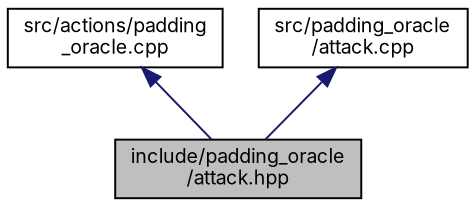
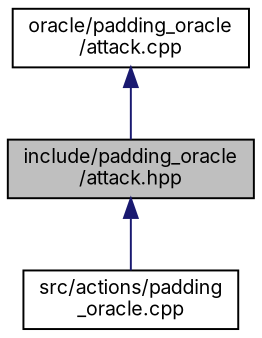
node "src/padding_oracle /attack.cpp": label "src/padding_oracle /attack.cpp" -> "oracle/padding_oracle /attack.cpp"
edge "include/padding_oracle /attack.hpp" -> "src/actions/padding _oracle.cpp": reversed
